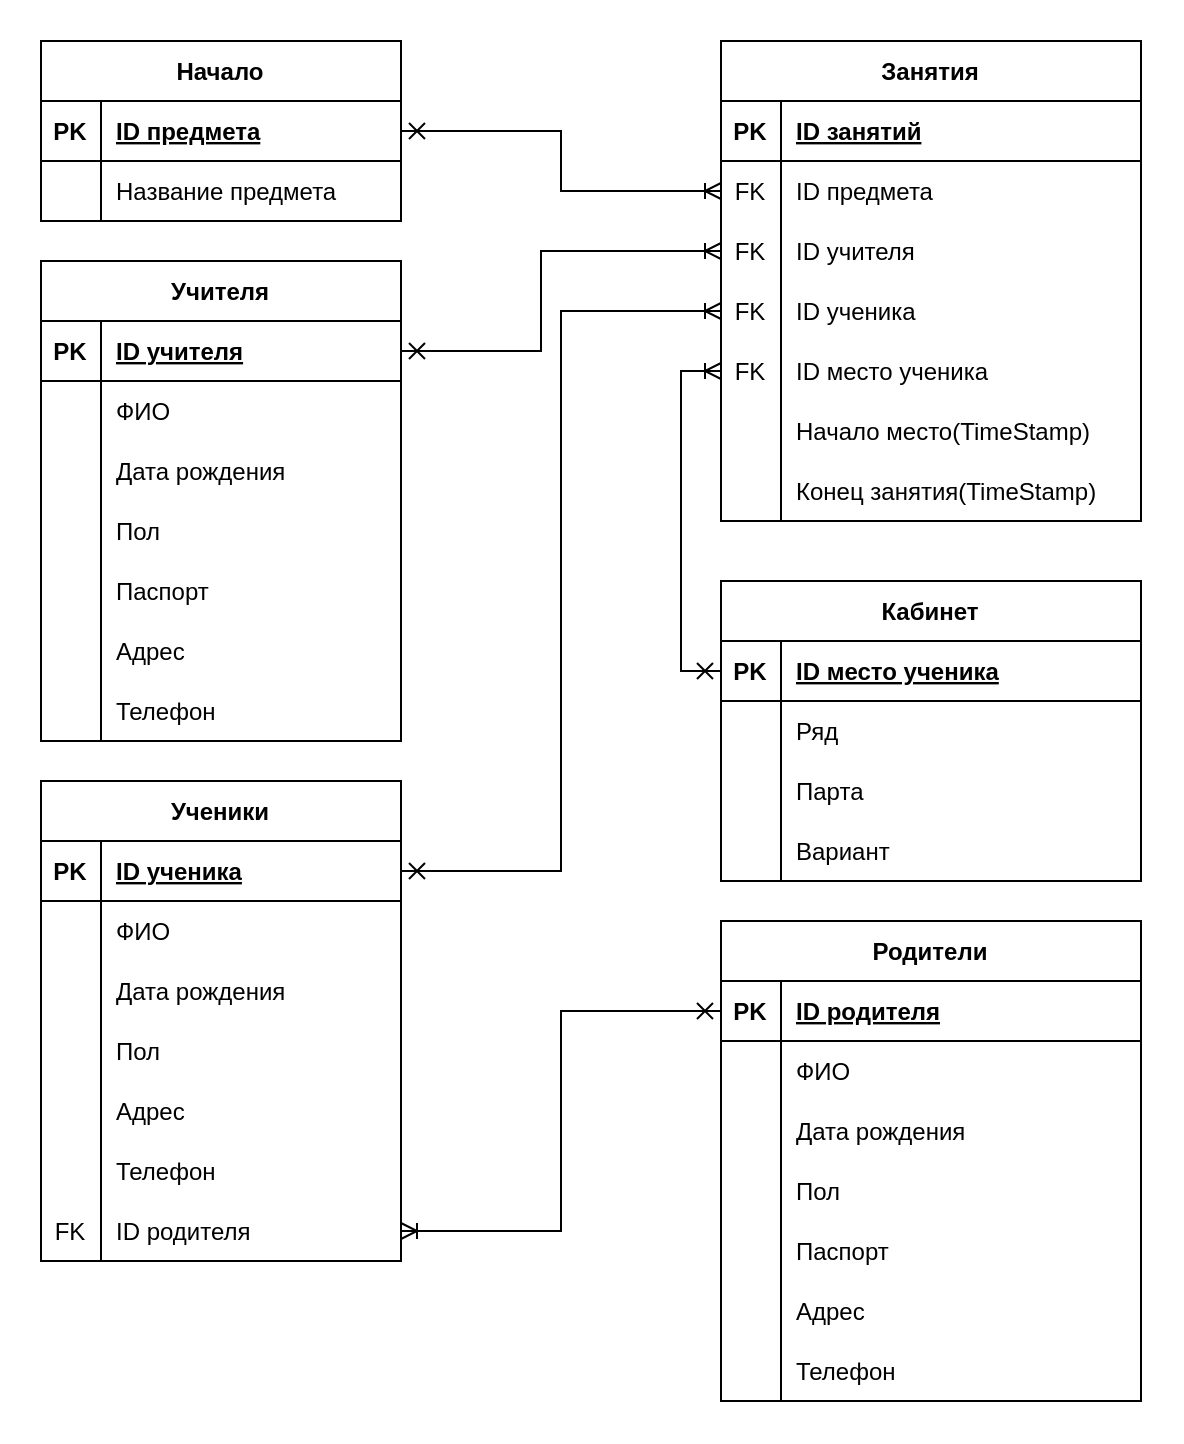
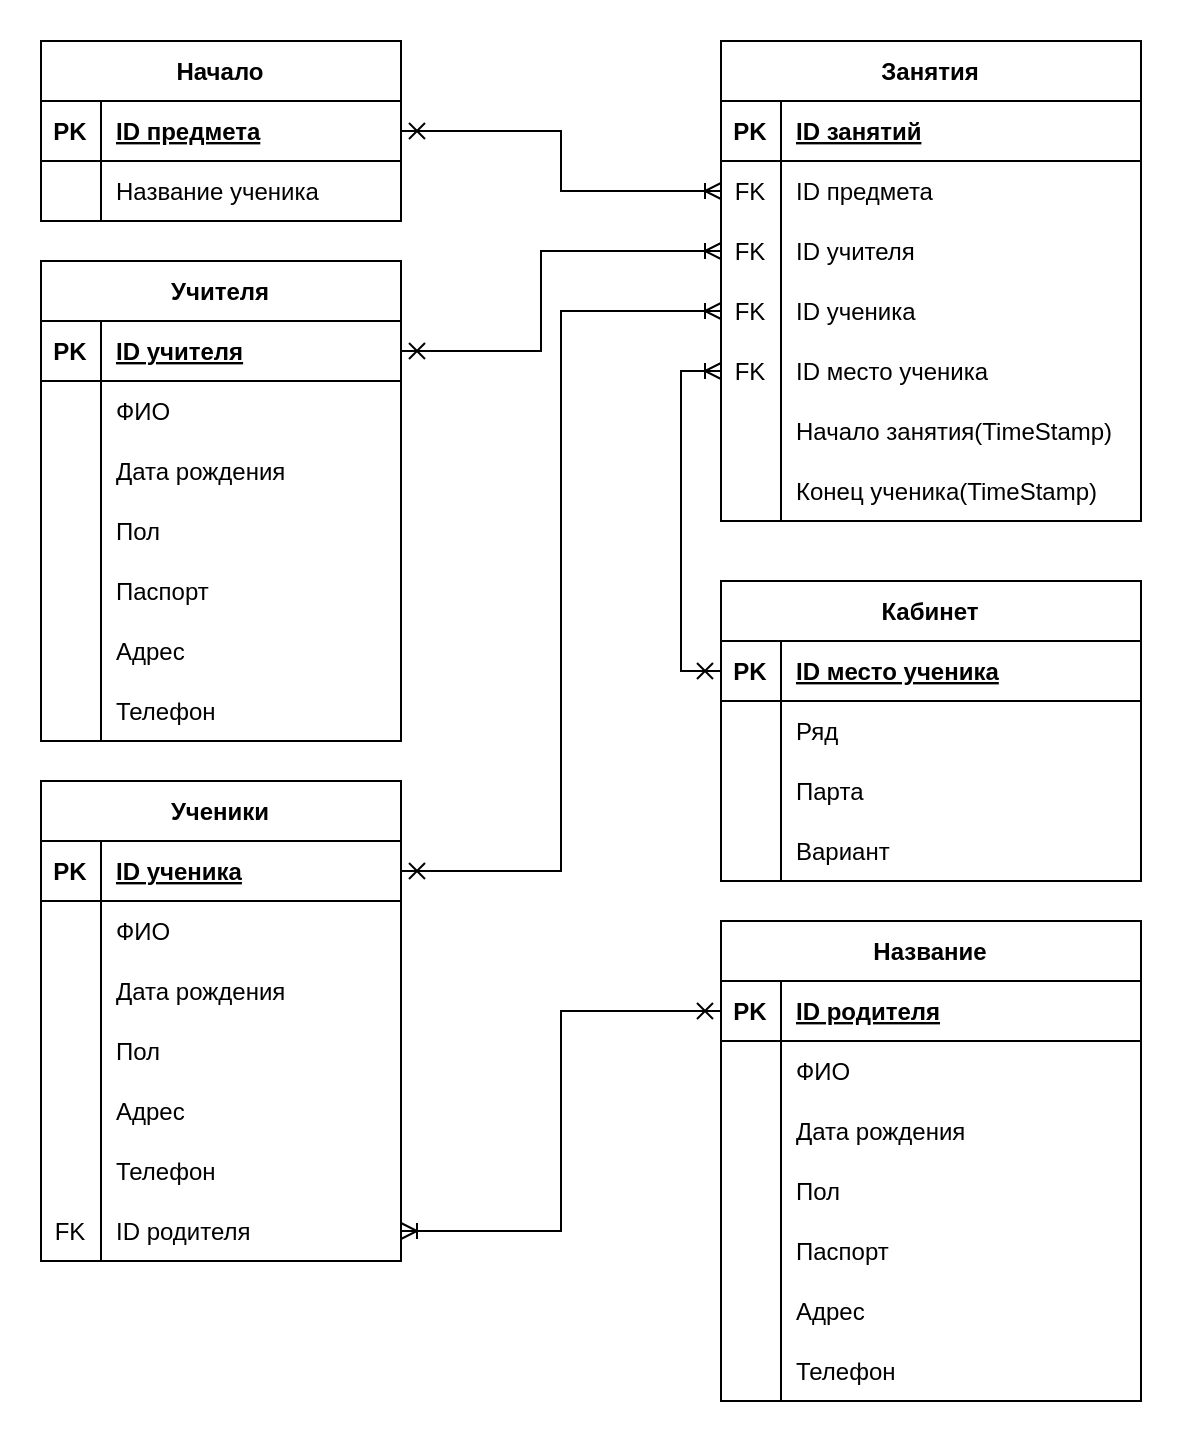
node "Название предмета": label "Название предмета" -> "Название ученика"
node "Начало место(TimeStamp)": label "Начало место(TimeStamp)" -> "Начало занятия(TimeStamp)"
node "Конец занятия(TimeStamp)": label "Конец занятия(TimeStamp)" -> "Конец ученика(TimeStamp)"
node "Родители": label "Родители" -> "Название"
